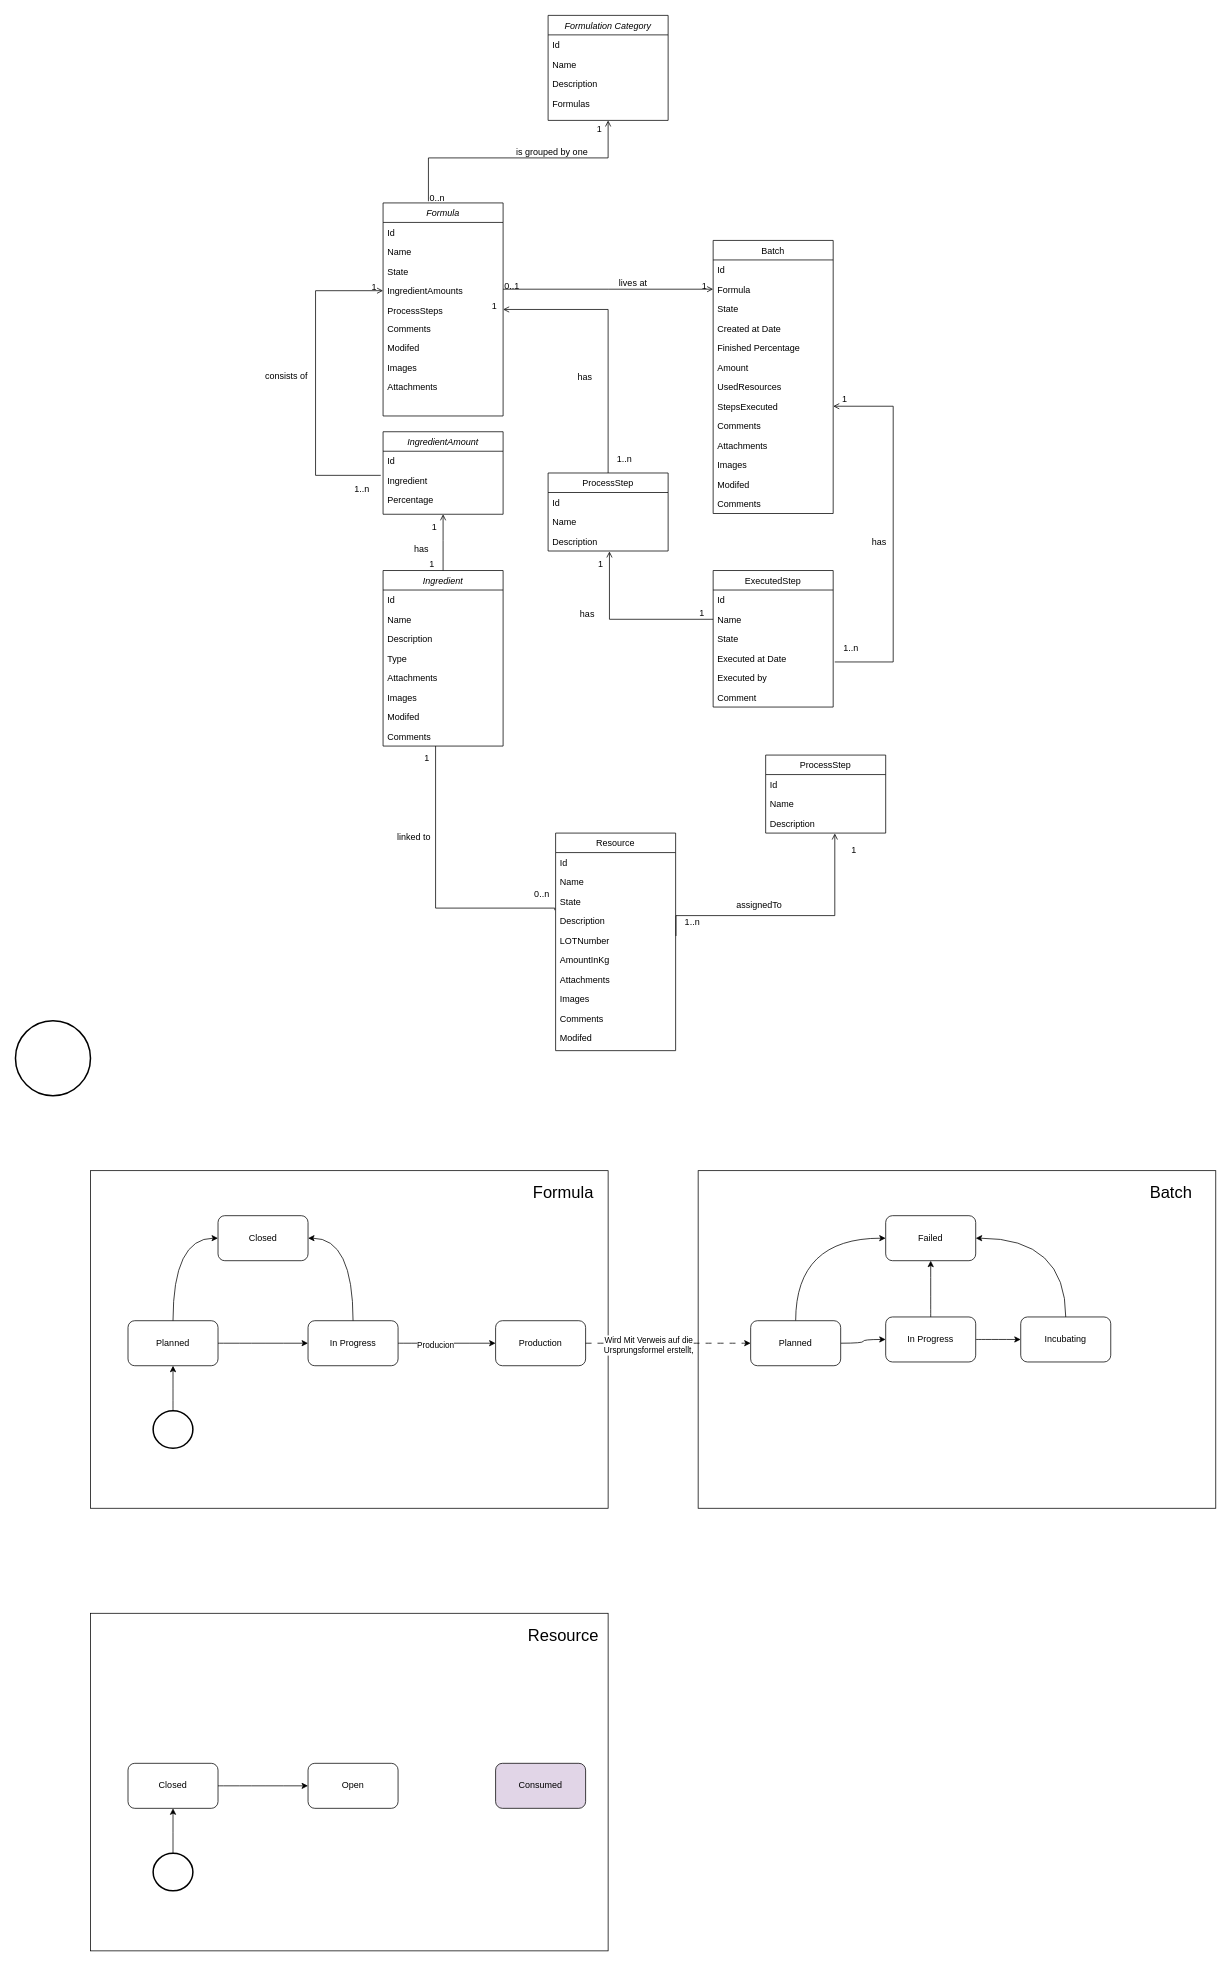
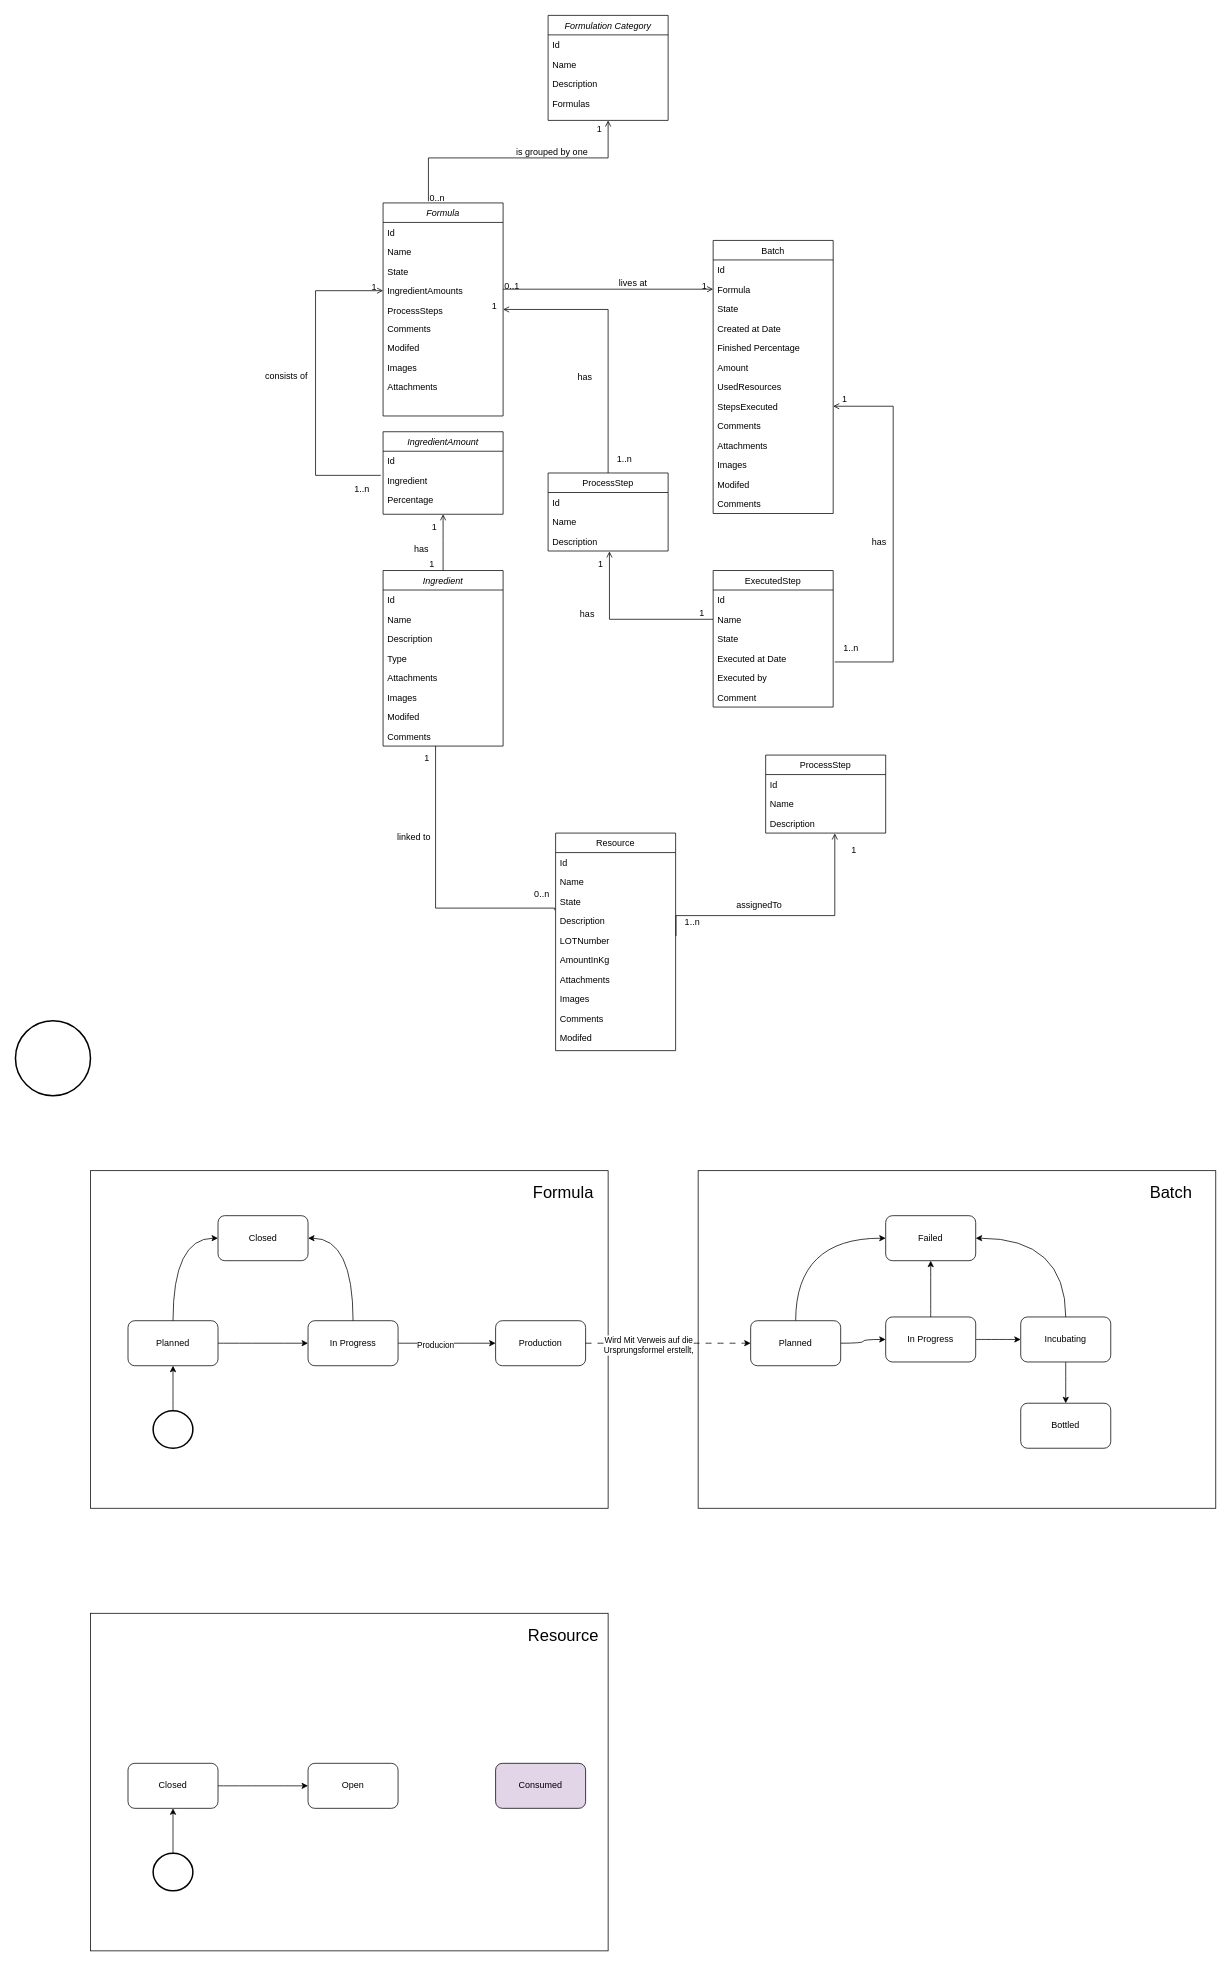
edge "Incubating" -> "Bottled": added
node "Bottled": added
